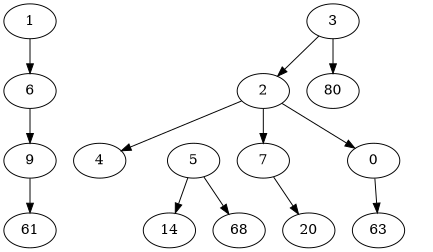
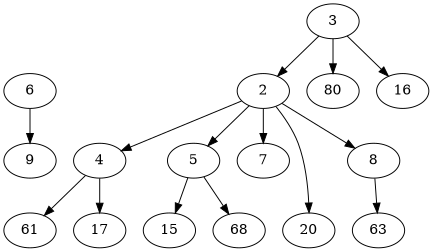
node "1": removed
node "16": added
edge "2" -> "5": added
node "0": label "0" -> "8"
edge "9" -> "61": now "4" -> "61"
edge "7" -> "20": now "2" -> "20"
node "17": added
node "14": label "14" -> "15"
